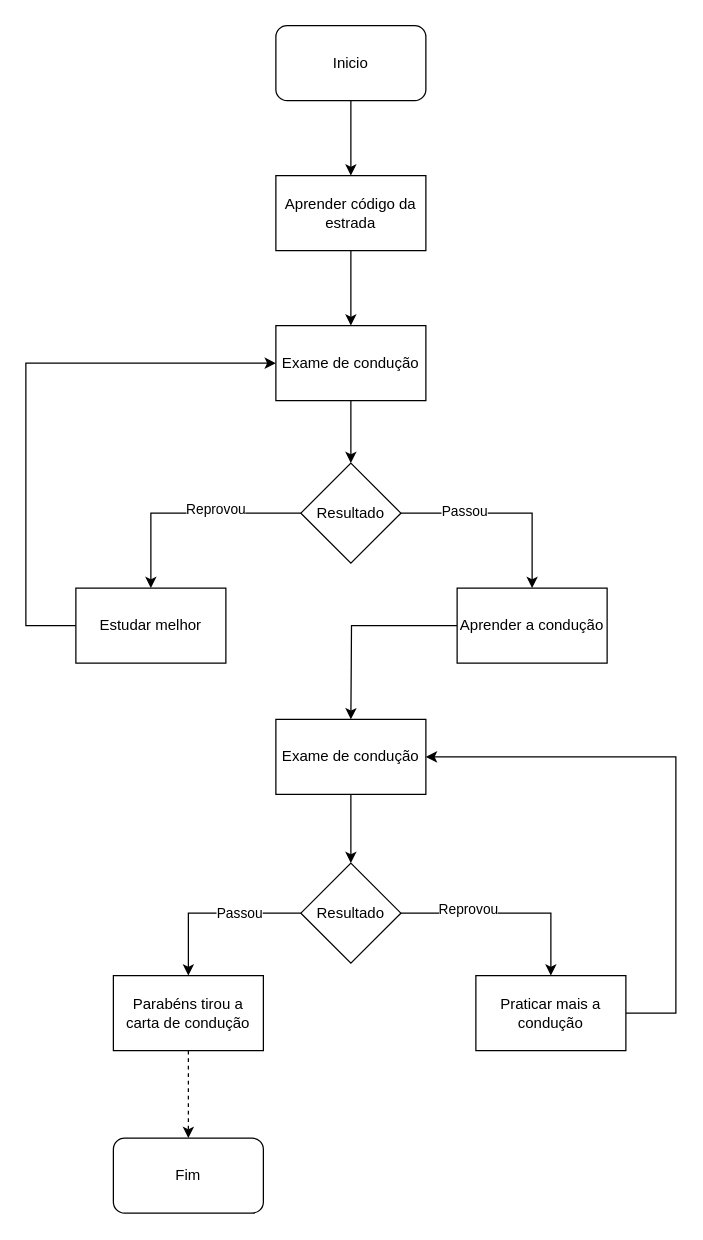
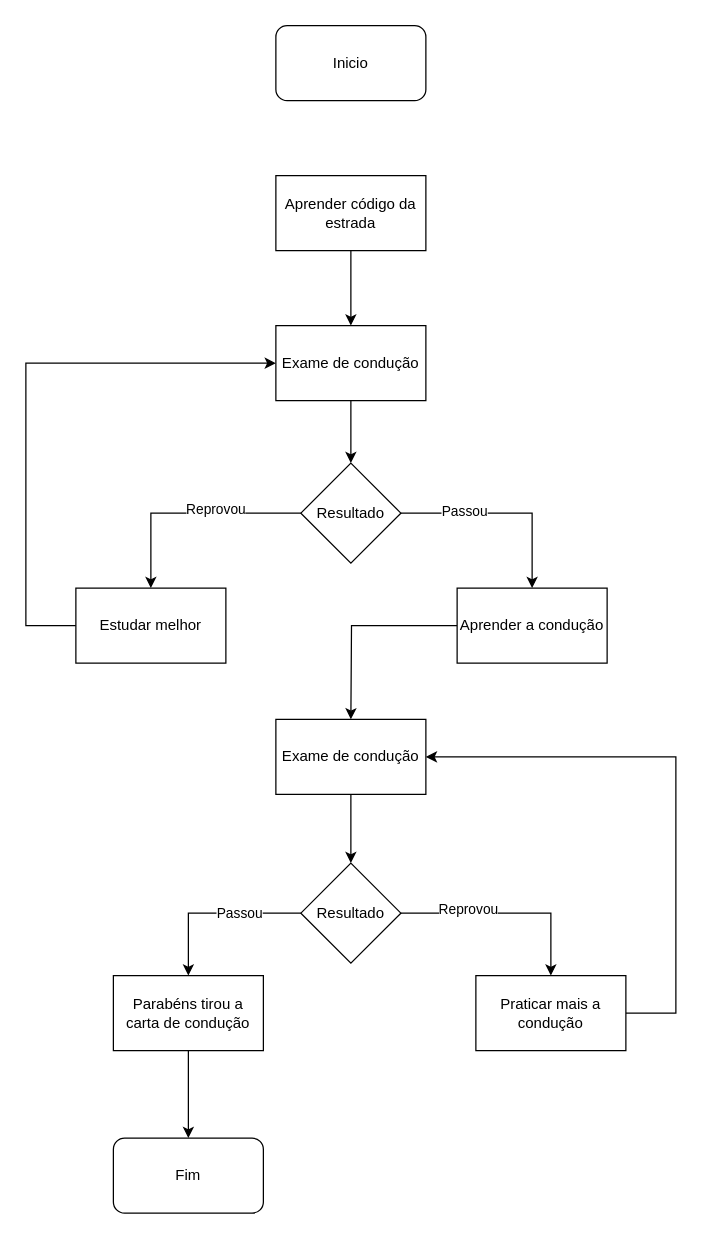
edge "Inicio" -> "Aprender código da estrada": removed
edge "Parabéns tirou a carta de condução" -> "Fim": style dashed -> solid
